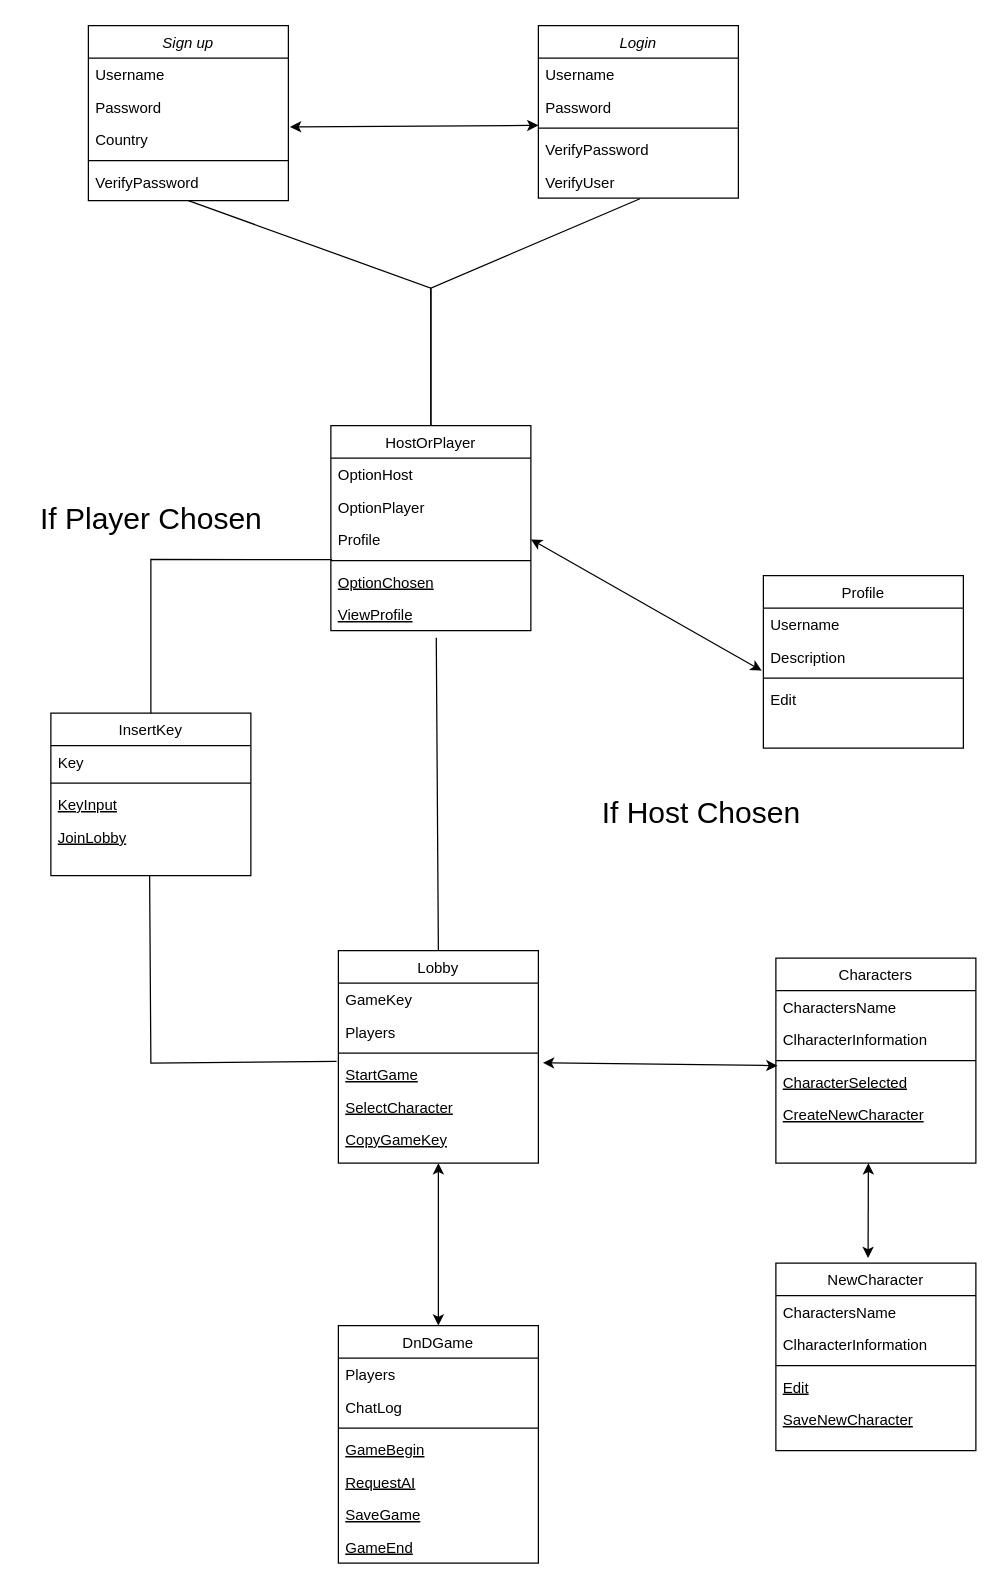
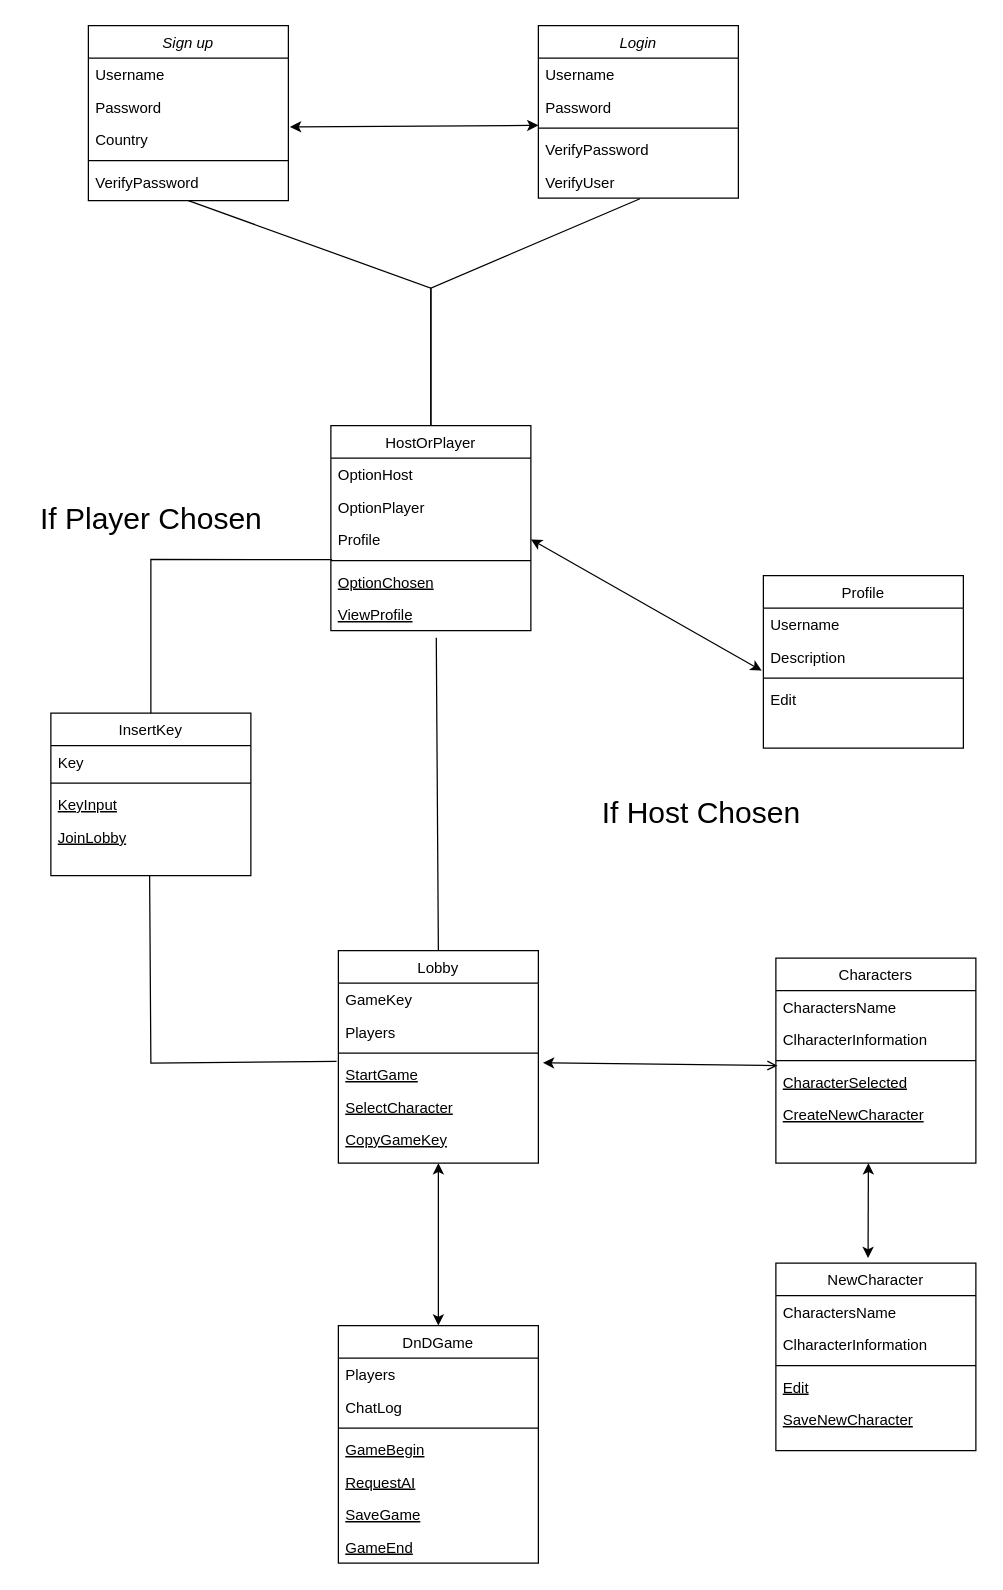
edge "StartGame" -- "CharacterSelected": arrowhead classic -> open
